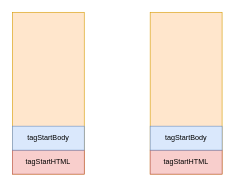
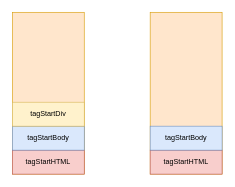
node "tagStartDiv": added
